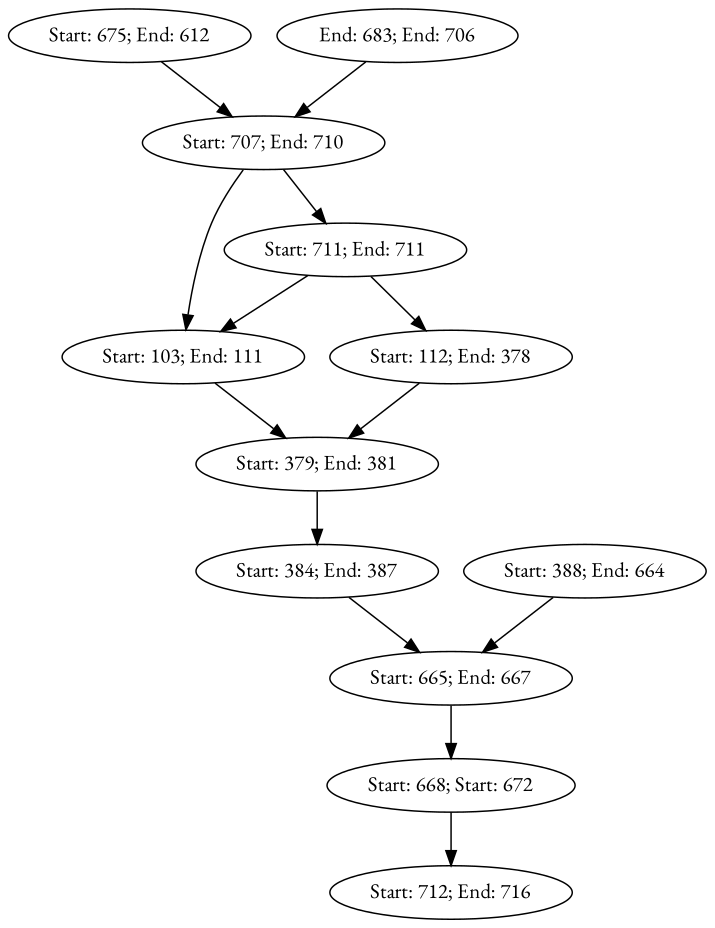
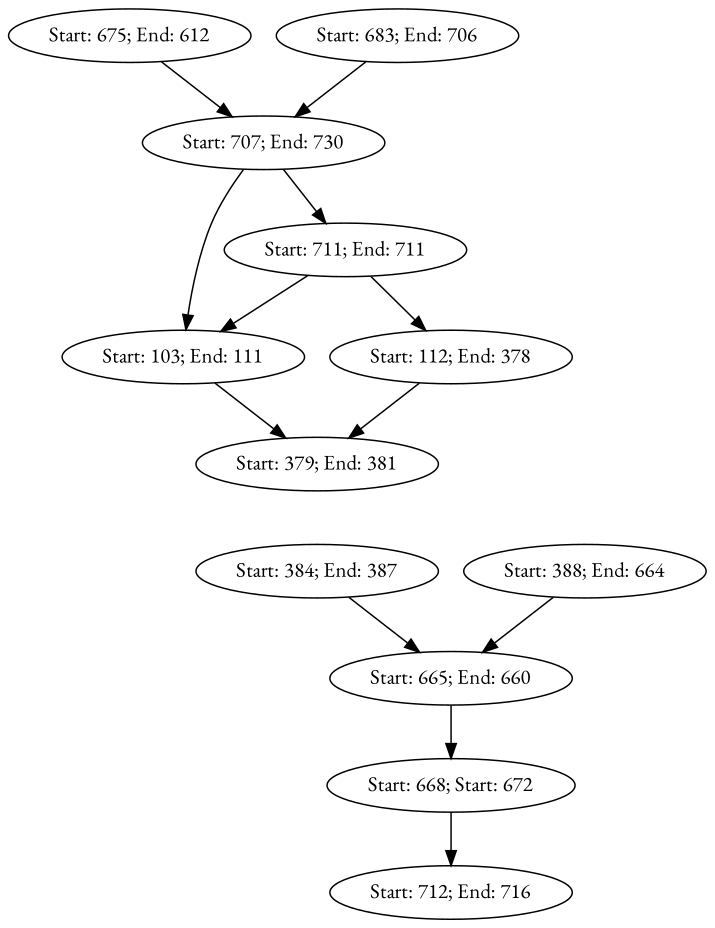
node "End: 683; End: 706": label "End: 683; End: 706" -> "Start: 683; End: 706"
node "Start: 707; End: 710": label "Start: 707; End: 710" -> "Start: 707; End: 730"
edge "Start: 379; End: 381" -> "Start: 384; End: 387": removed
node "Start: 665; End: 667": label "Start: 665; End: 667" -> "Start: 665; End: 660"
